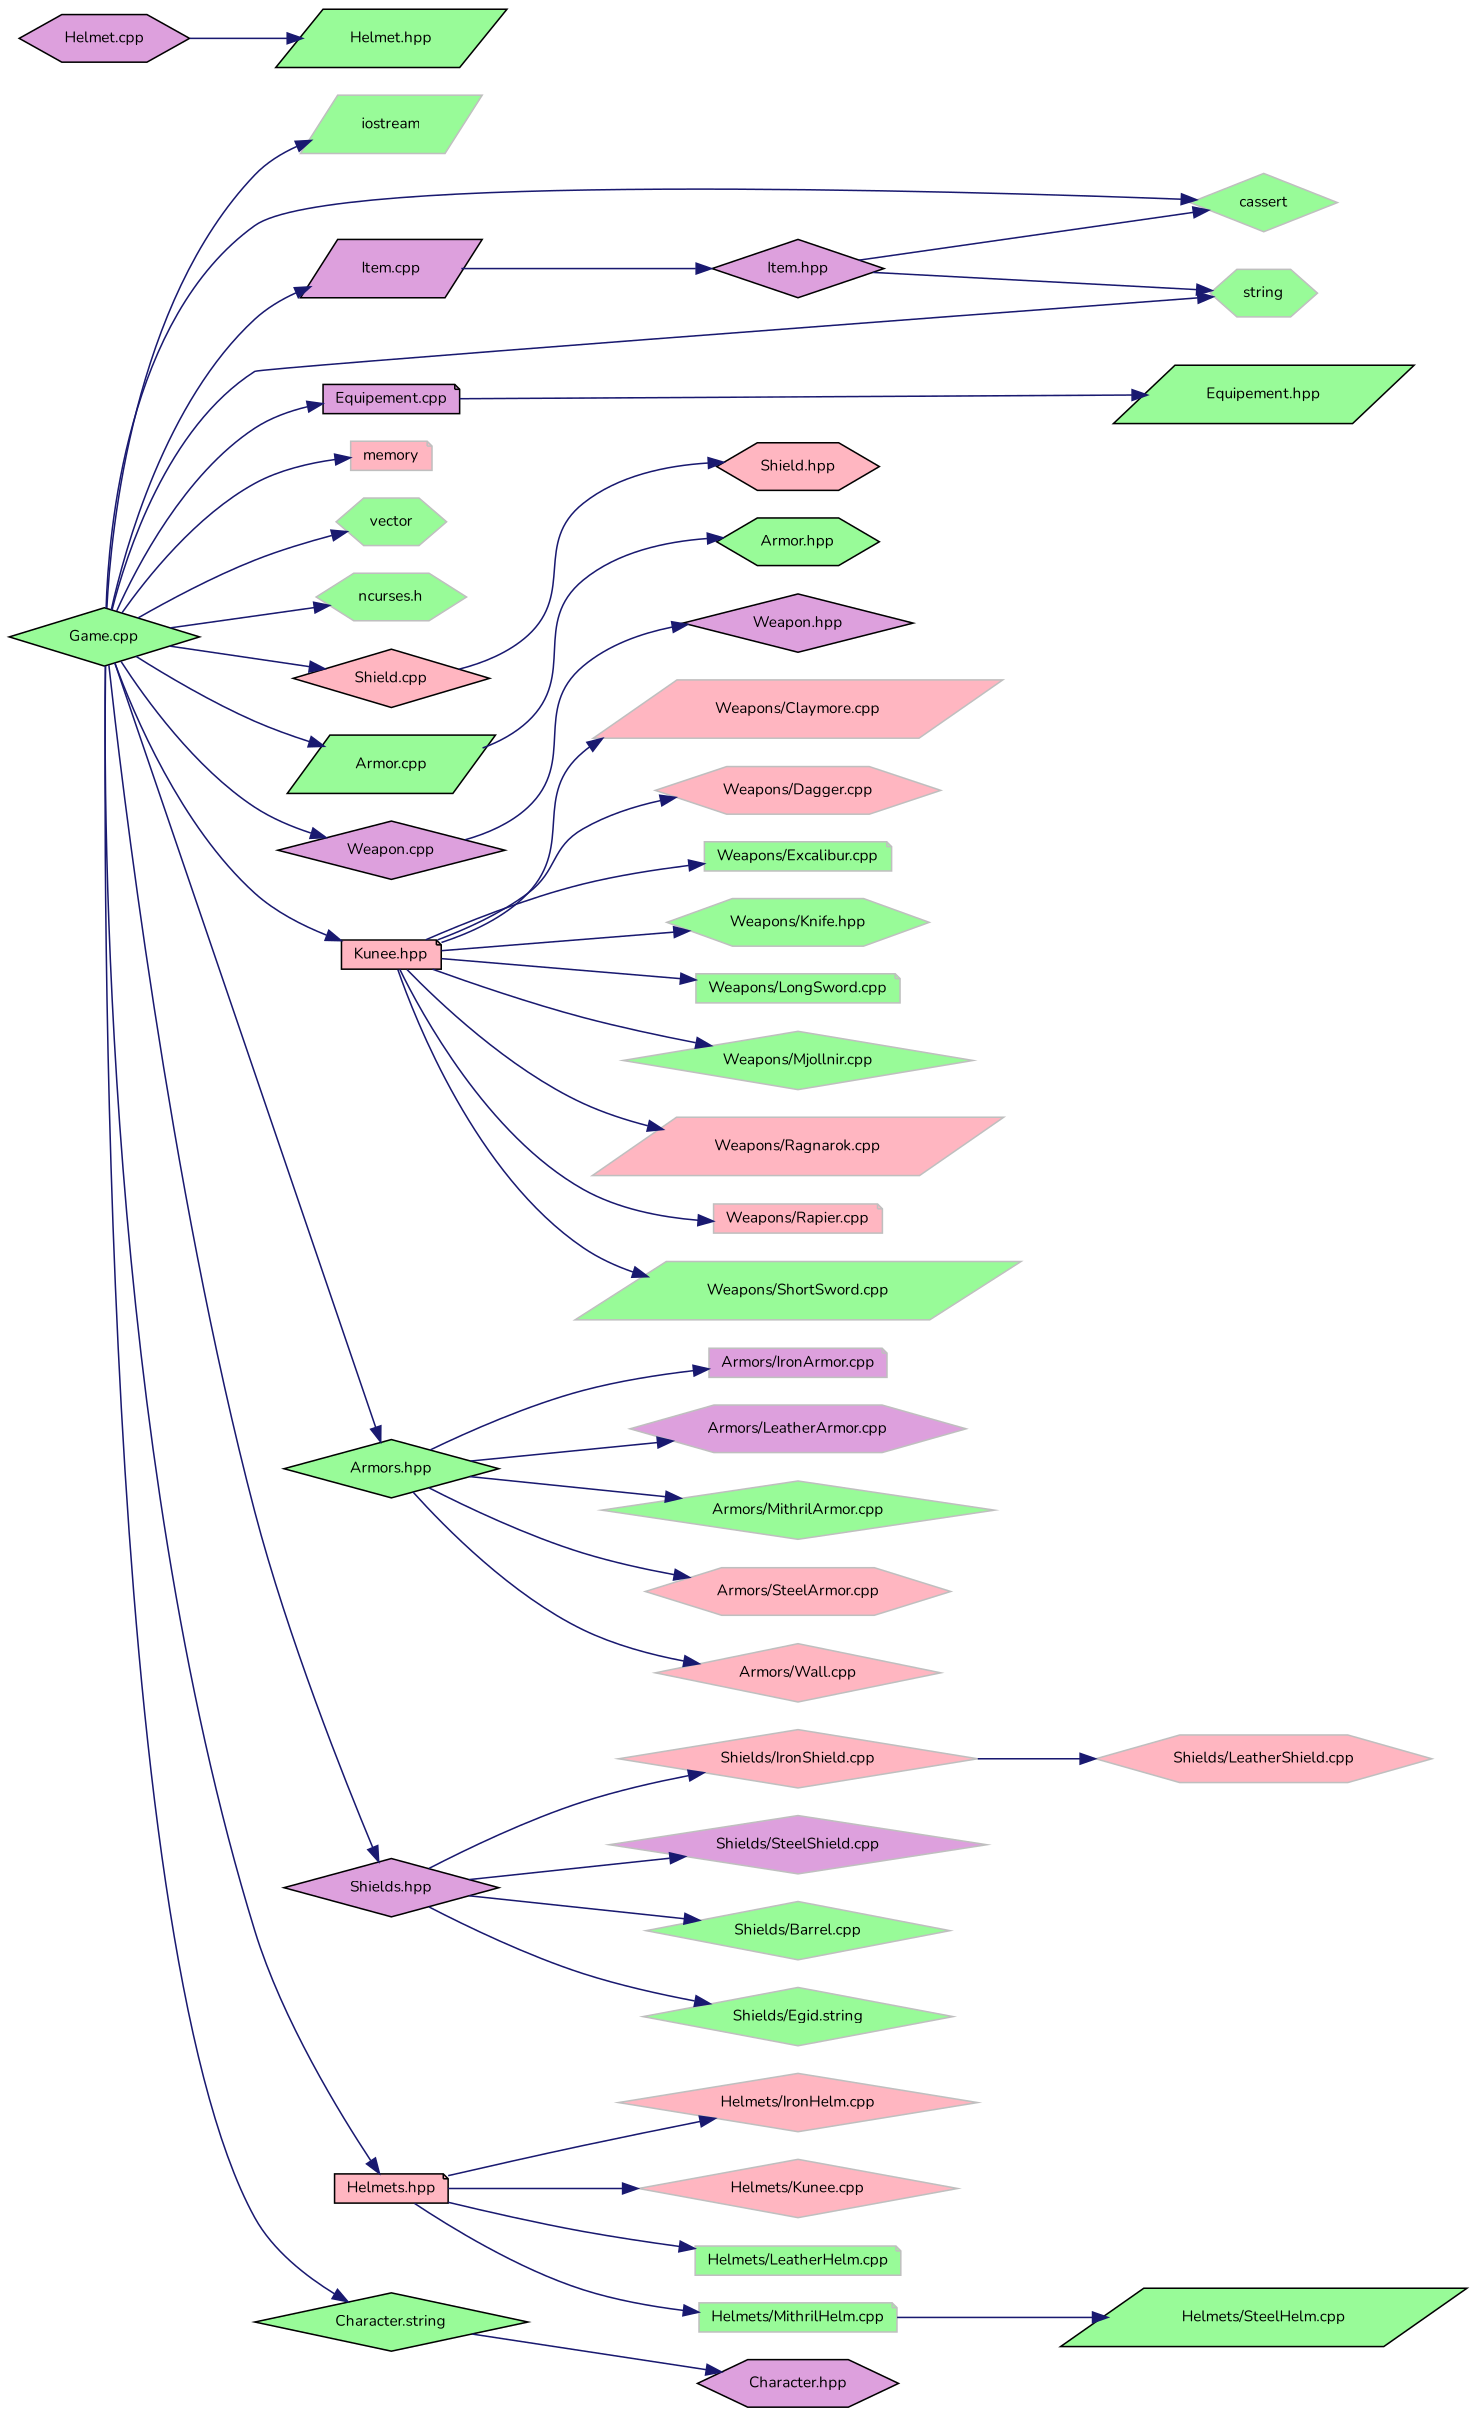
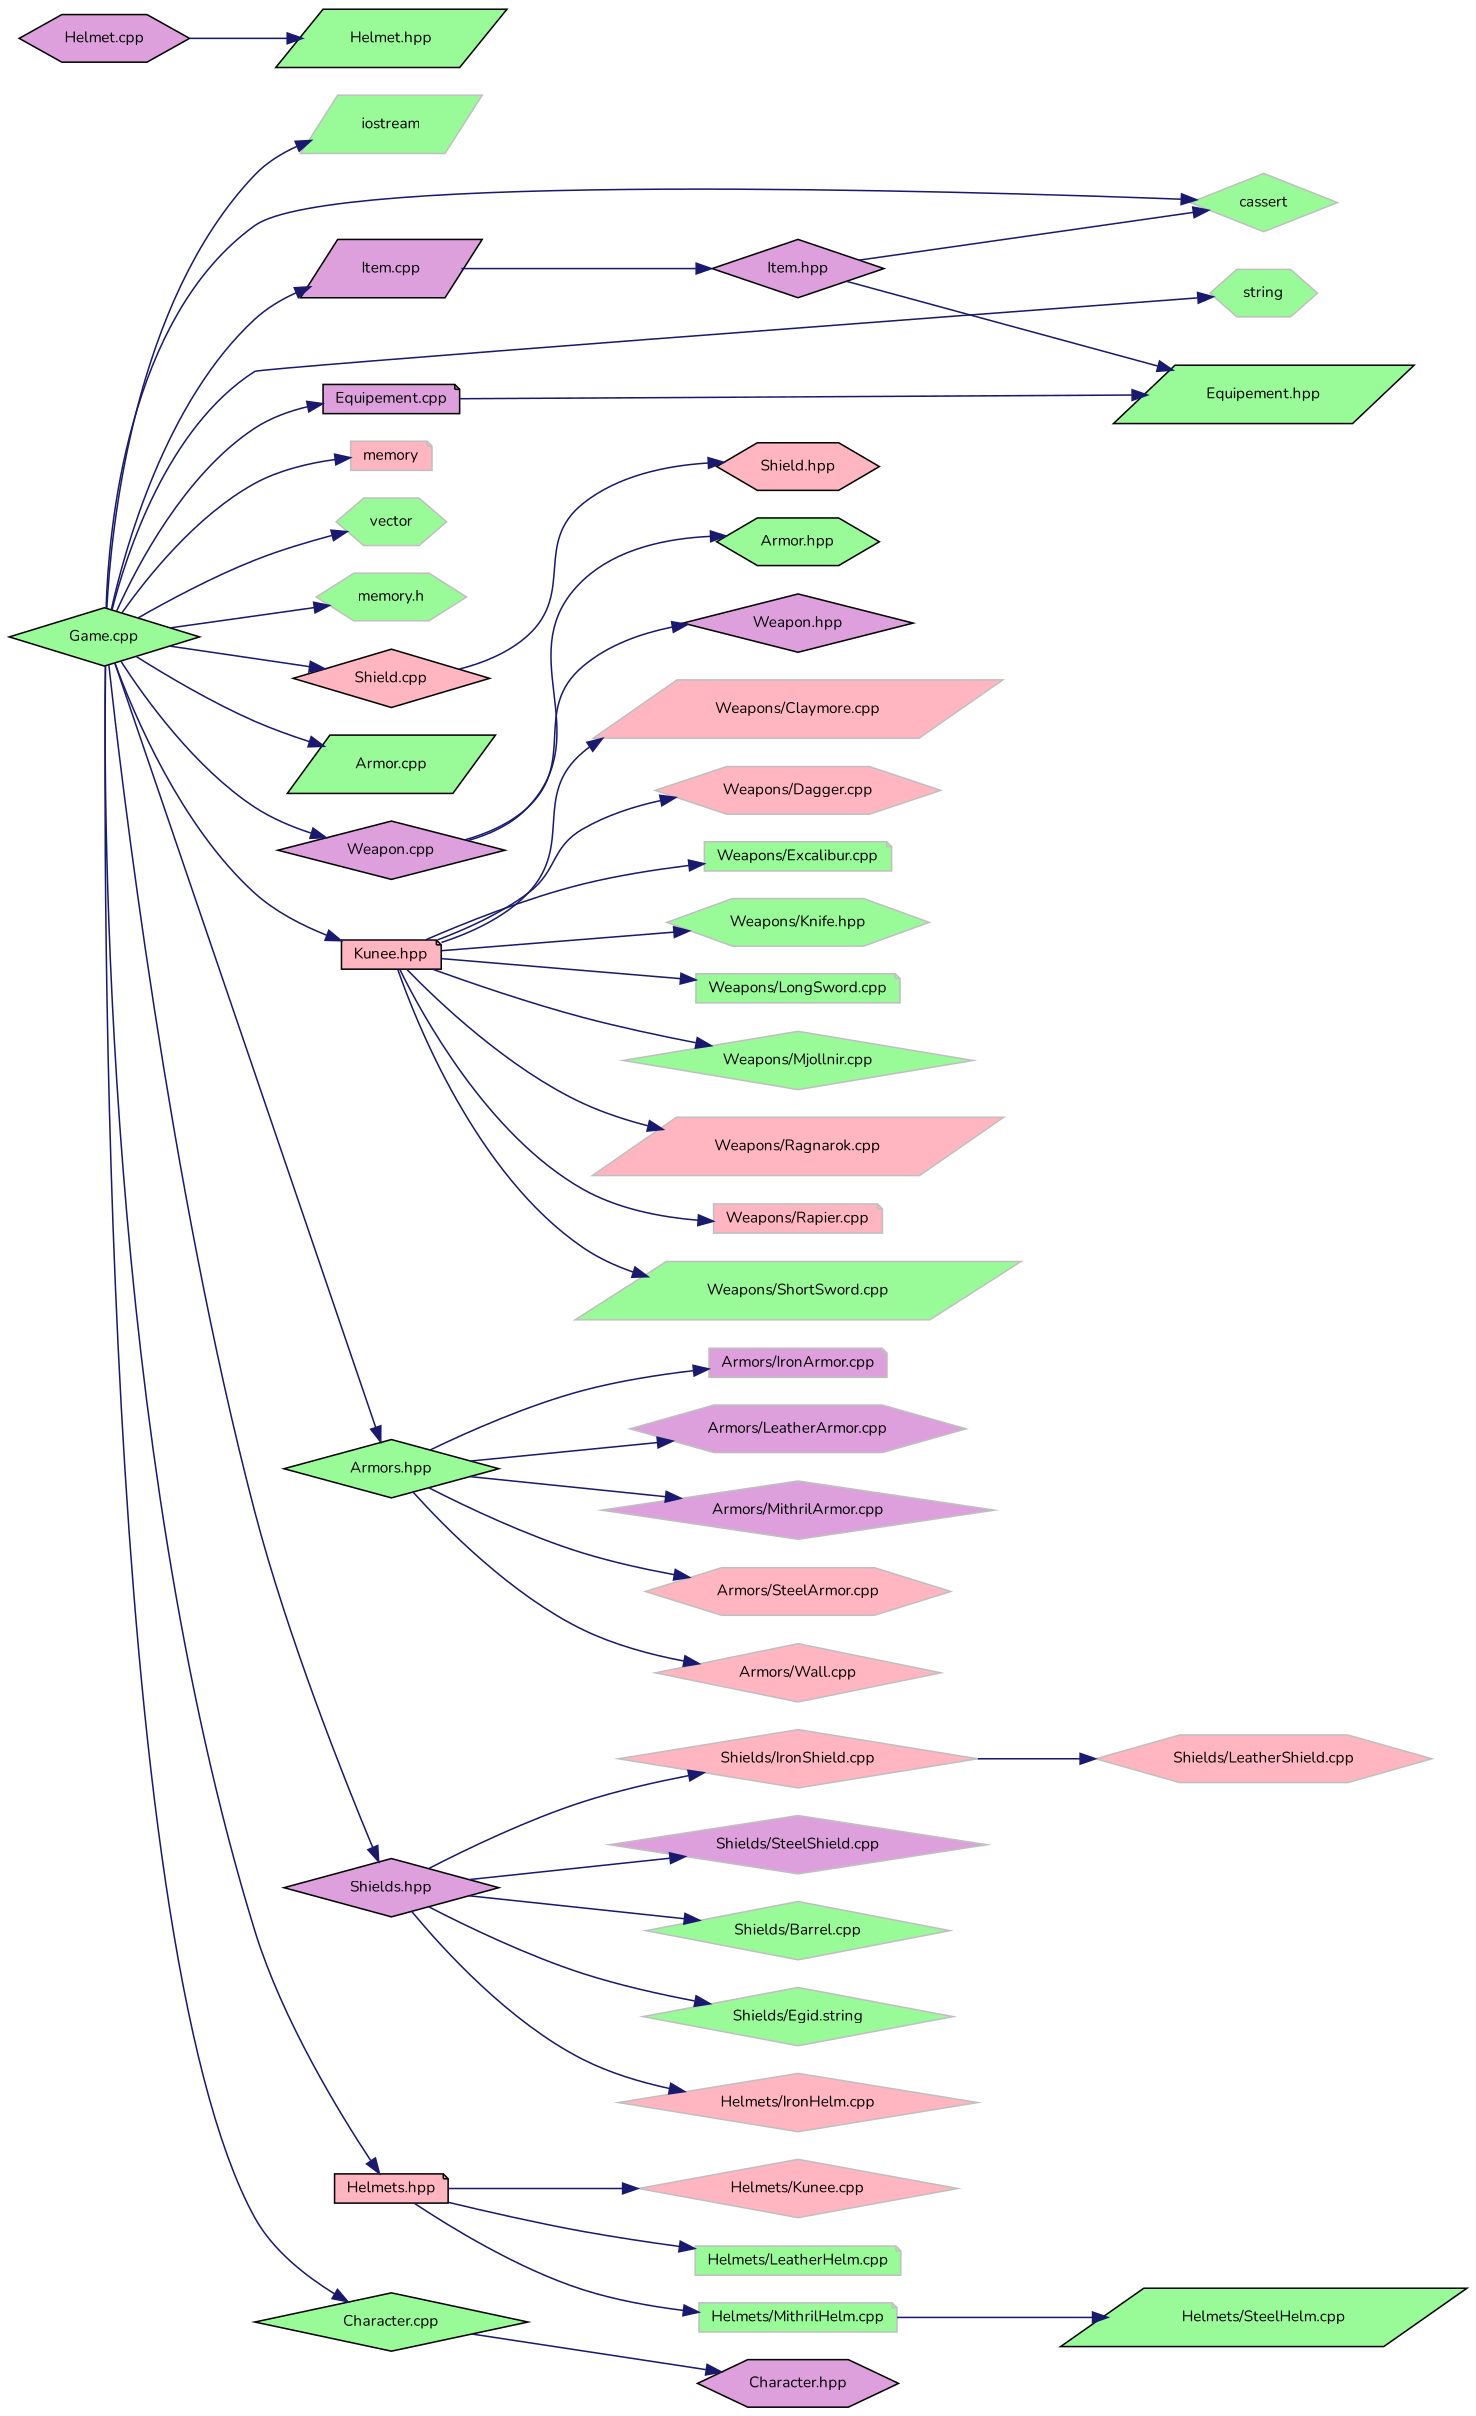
edge "Item.hpp" -> "string": now "Item.hpp" -> "Equipement.hpp"
node "ncurses.h": label "ncurses.h" -> "memory.h"
edge "Armor.cpp" -> "Armor.hpp": now "Weapon.cpp" -> "Armor.hpp"
node "Armors/MithrilArmor.cpp": fillcolor palegreen -> plum
edge "Helmets.hpp" -> "Helmets/IronHelm.cpp": now "Shields.hpp" -> "Helmets/IronHelm.cpp"
node "Character.string": label "Character.string" -> "Character.cpp"
